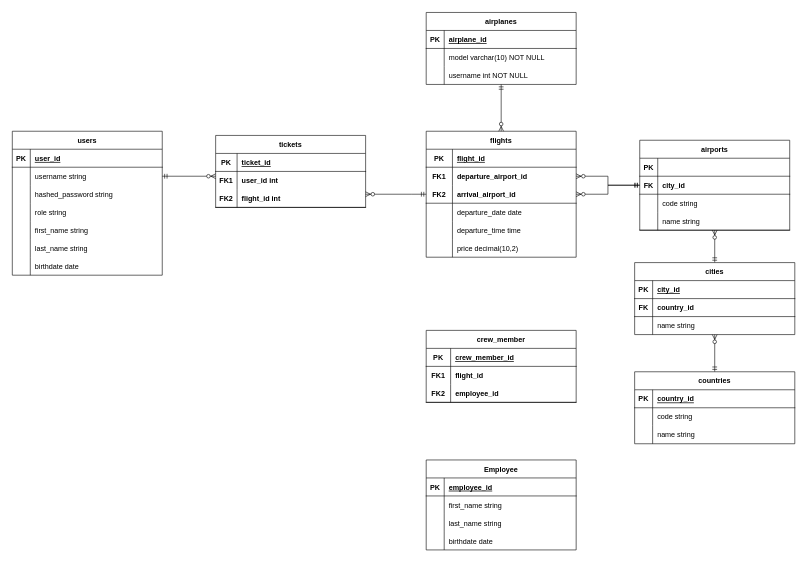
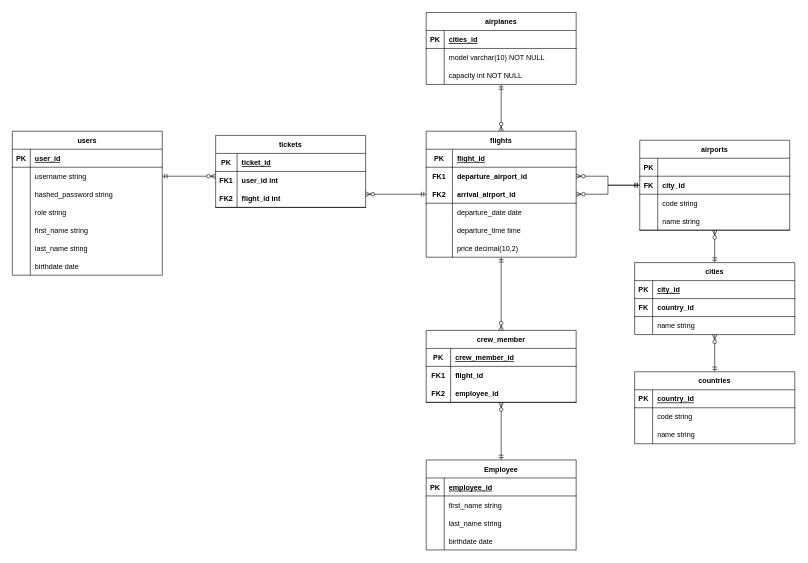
node "airplane_id": label "airplane_id" -> "cities_id"
node "username int NOT NULL": label "username int NOT NULL" -> "capacity int NOT NULL"
edge "flights" -- "crew_member": added
edge "crew_member" -- "Employee": added
